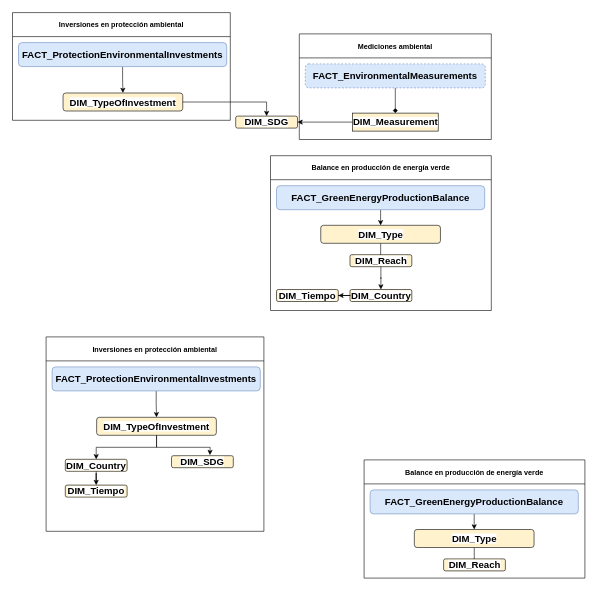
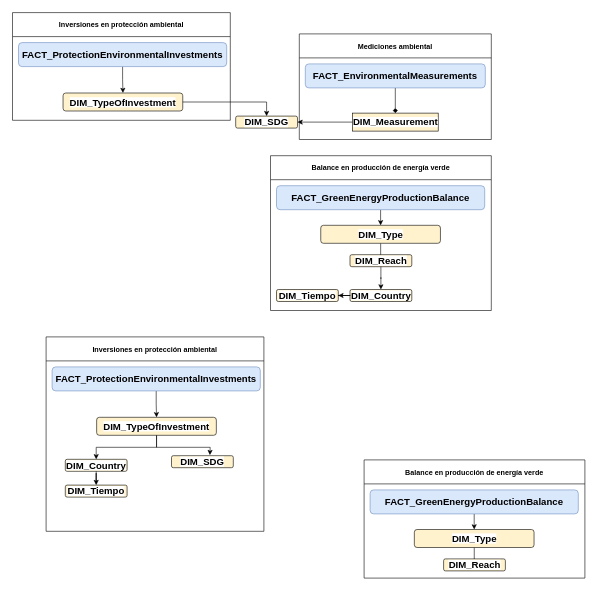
node "FACT_EnvironmentalMeasurements": style dashed -> solid
